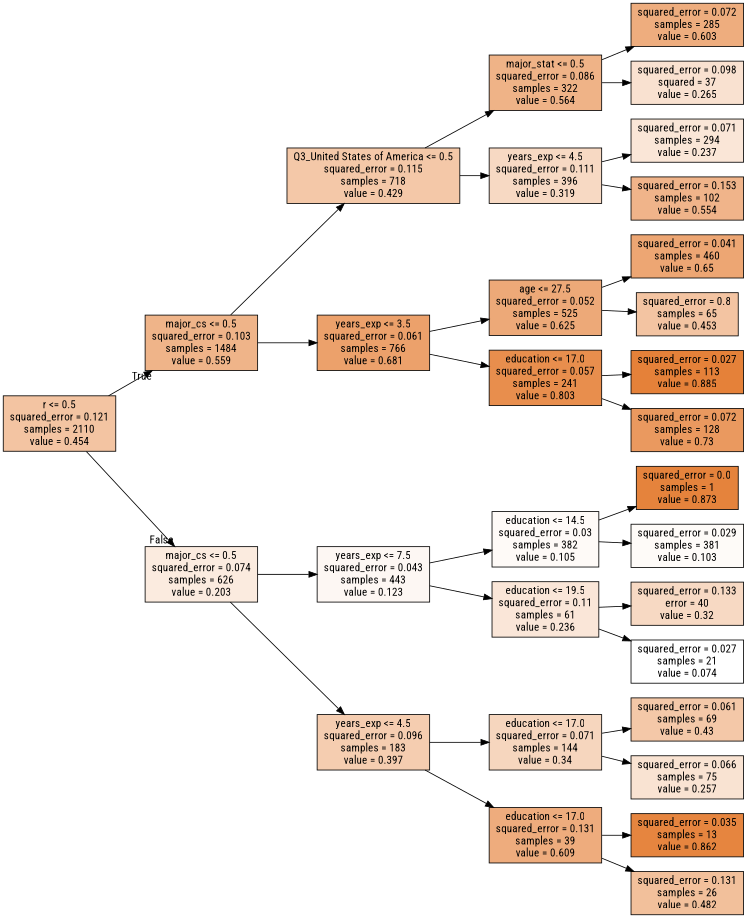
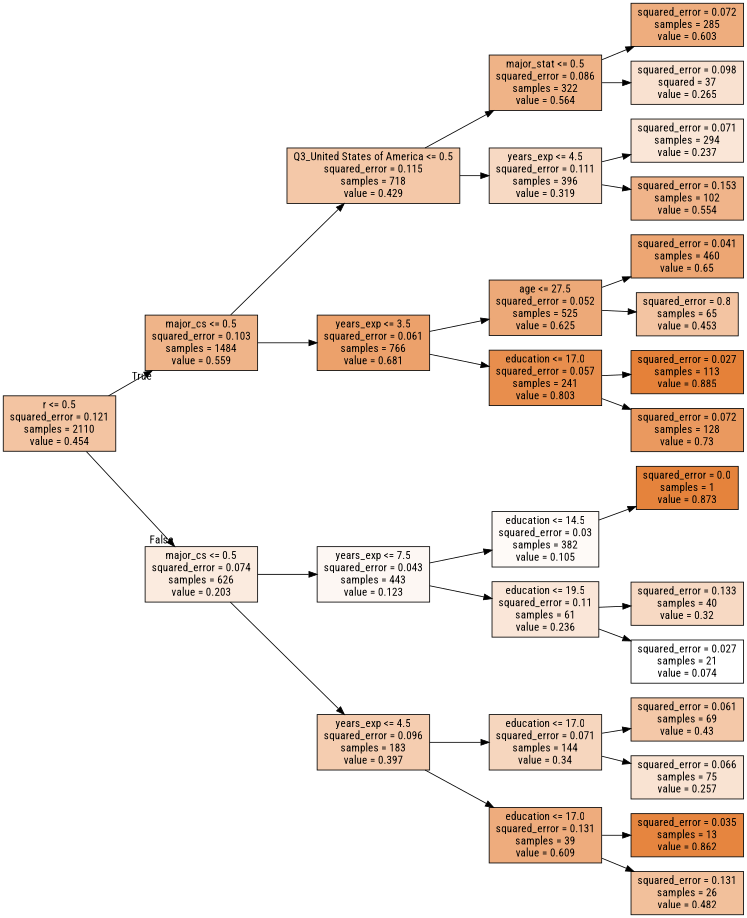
node "squared_error = 0.029 samples = 381 value = 0.103": removed
node "squared_error = 0.133 error = 40 value = 0.32": label "squared_error = 0.133 error = 40 value = 0.32" -> "squared_error = 0.133 samples = 40 value = 0.32"
